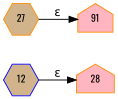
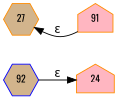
edge "27" -> "91": reversed
node "12": label "12" -> "92"
node "28": label "28" -> "24"
